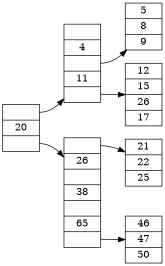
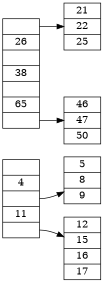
node "12": text "26" -> "16"
node "20": removed
